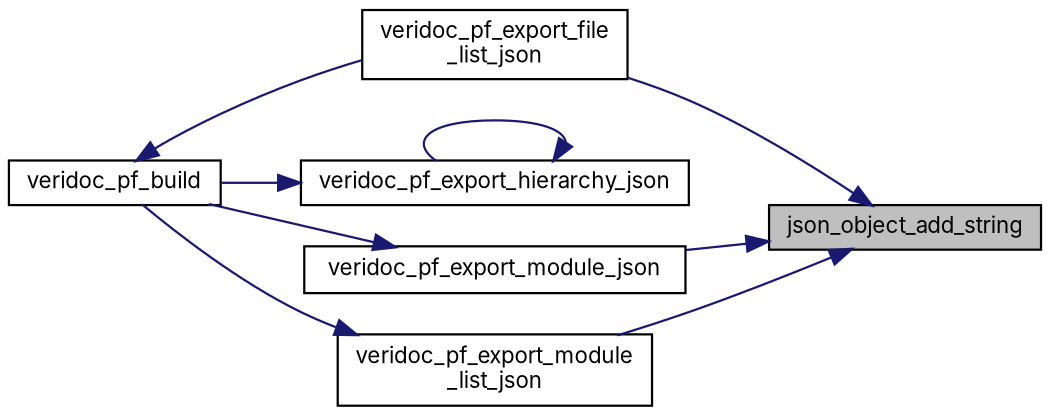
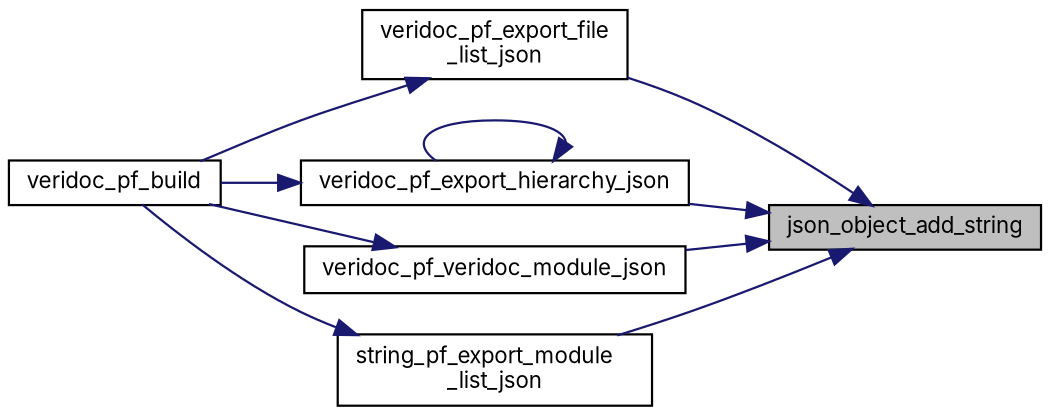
edge "veridoc_pf_export_file _list_json" -> "veridoc_pf_build": reversed
edge "veridoc_pf_export_hierarchy_json" -> "json_object_add_string": added
node "veridoc_pf_export_module_json": label "veridoc_pf_export_module_json" -> "veridoc_pf_veridoc_module_json"
node "veridoc_pf_export_module _list_json": label "veridoc_pf_export_module _list_json" -> "string_pf_export_module _list_json"
